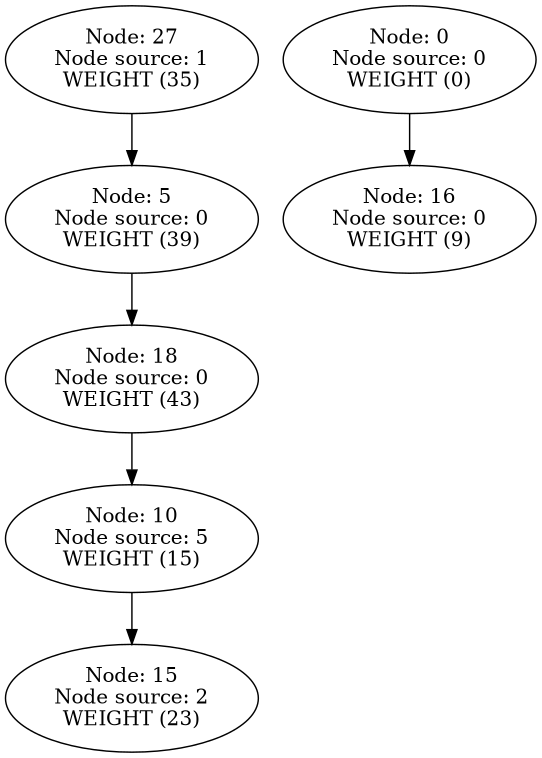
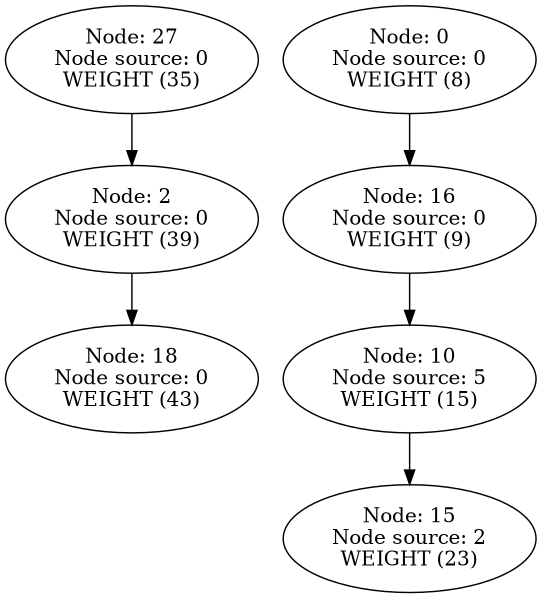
node "Node: 27 Node source: 1 WEIGHT (35)": label "Node: 27 Node source: 1 WEIGHT (35)" -> "Node: 27 Node source: 0 WEIGHT (35)"
node "Node: 0 Node source: 0 WEIGHT (0)": label "Node: 0 Node source: 0 WEIGHT (0)" -> "Node: 0 Node source: 0 WEIGHT (8)"
node "Node: 5 Node source: 0 WEIGHT (39)": label "Node: 5 Node source: 0 WEIGHT (39)" -> "Node: 2 Node source: 0 WEIGHT (39)"
edge "Node: 18 Node source: 0 WEIGHT (43)" -> "Node: 10 Node source: 5 WEIGHT (15)": now "Node: 16 Node source: 0 WEIGHT (9)" -> "Node: 10 Node source: 5 WEIGHT (15)"
